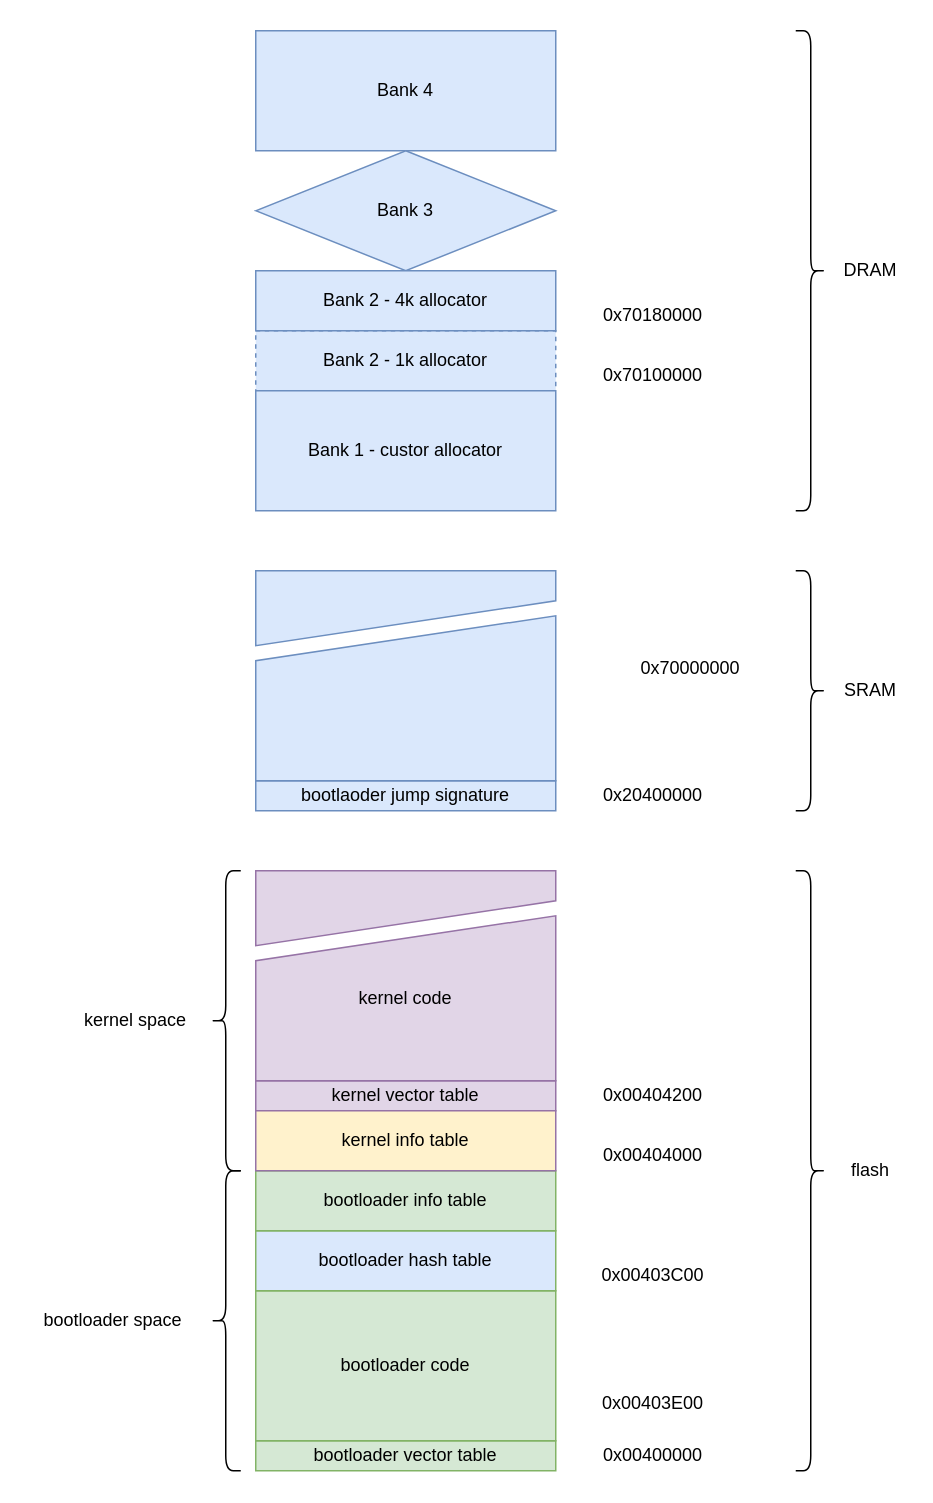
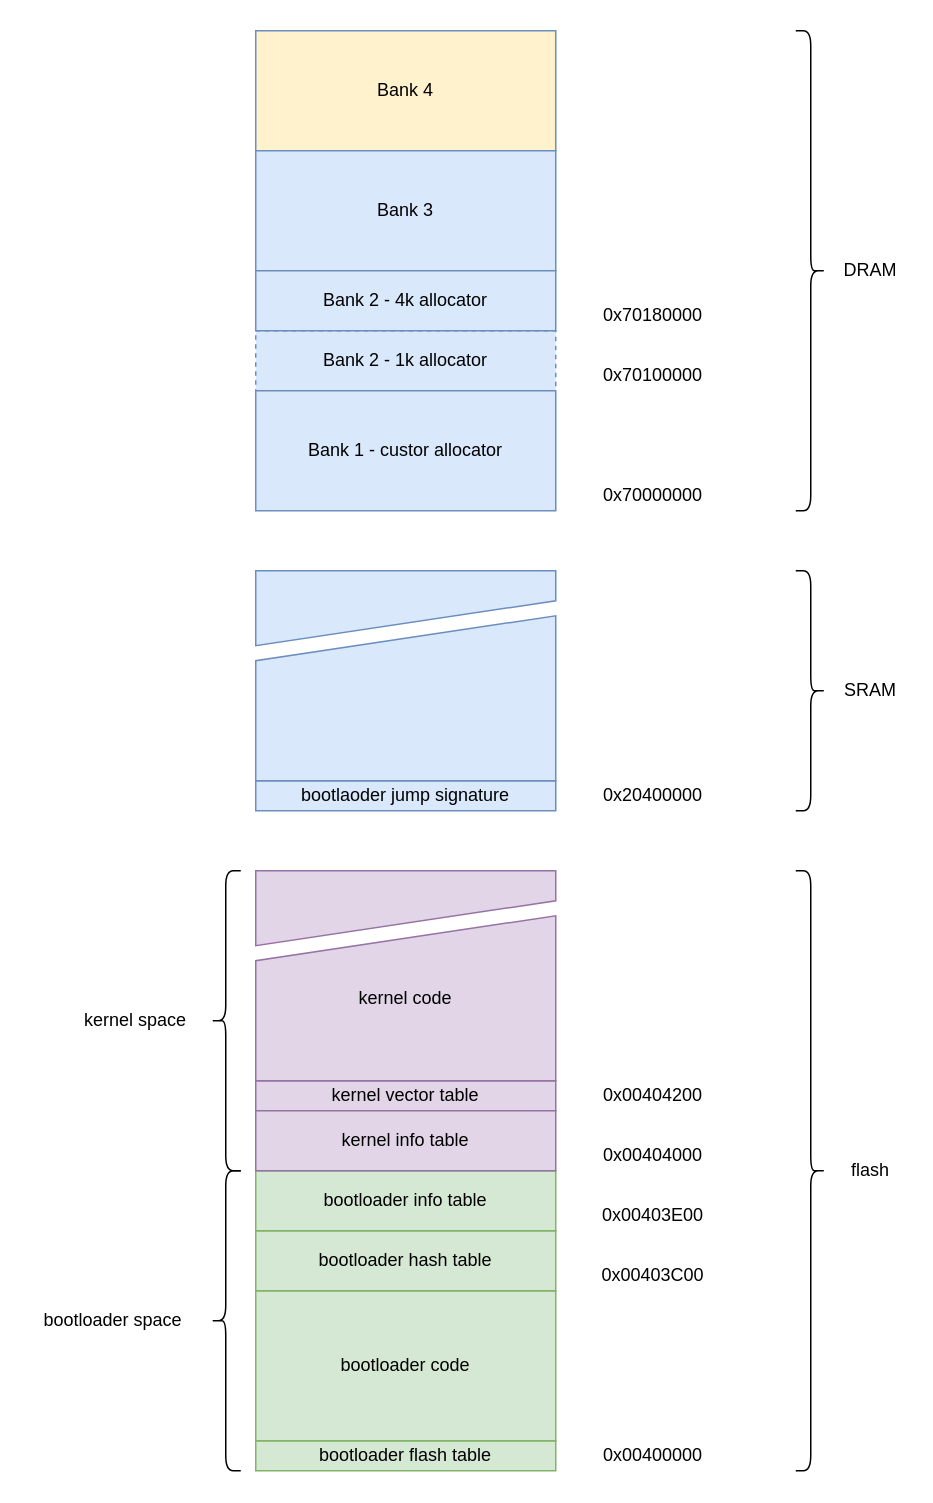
node "Bank 4": fillcolor #dae8fc -> #fff2cc
node "Bank 3": shape diamond -> rectangle
node "0x70000000": moved (691, 668) -> (653, 496)
node "kernel info table": fillcolor #fff2cc -> #e1d5e7
node "bootloader hash table": fillcolor #dae8fc -> #d5e8d4
node "0x00403E00": moved (653, 1403) -> (653, 1216)
node "bootloader vector table": label "bootloader vector table" -> "bootloader flash table"
